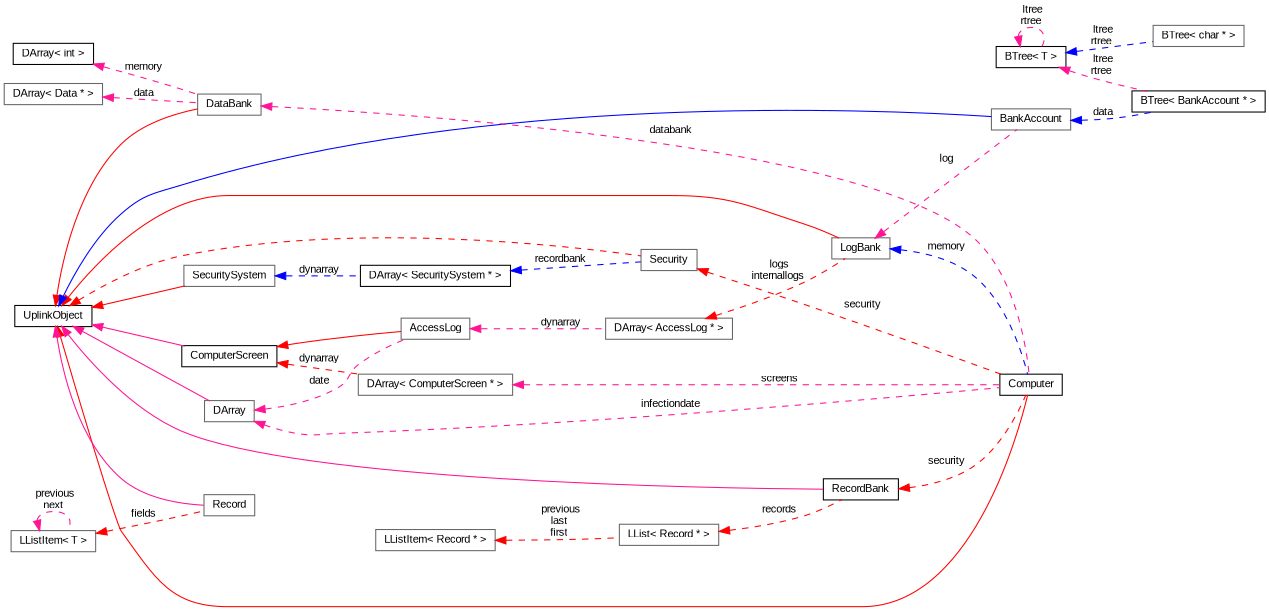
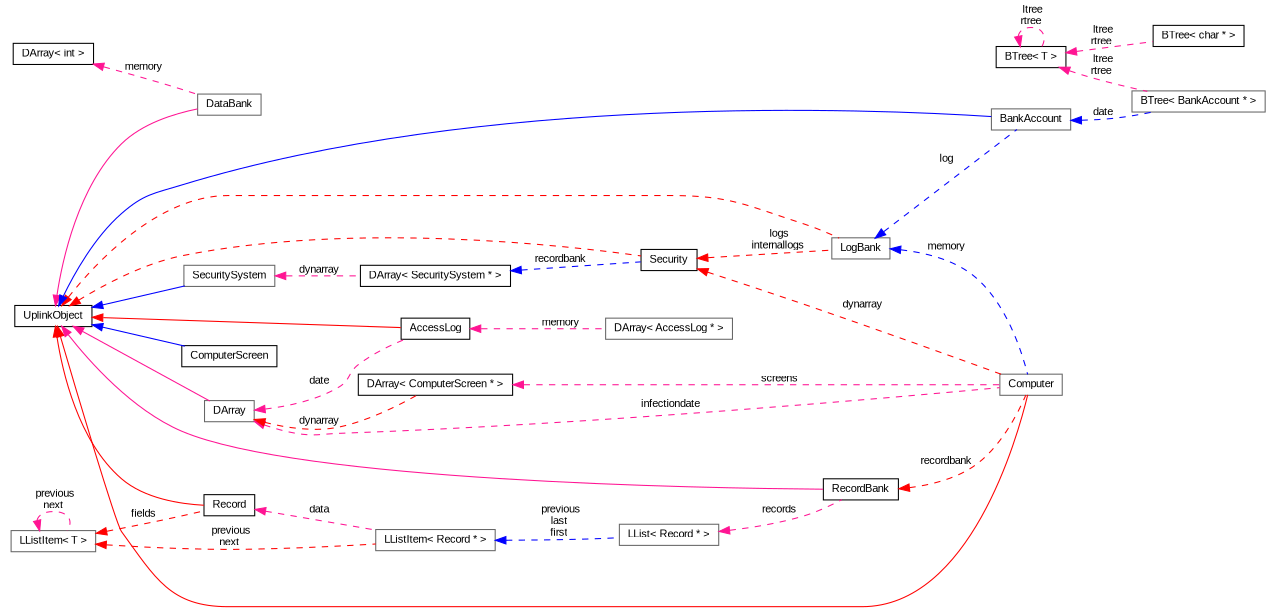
node "BTree< char * >": color gray40 -> black
edge "BTree< char * >" -> "BTree< T >": color blue -> deeppink
node "DArray< Data * >": removed
node "BTree< BankAccount * >": color black -> gray40
edge "BTree< BankAccount * >" -> "BankAccount": label " data" -> " date"
edge "Computer" -> "DataBank": removed, label "databank"
edge "DataBank" -> "UplinkObject": color red -> deeppink
edge "BankAccount" -> "LogBank": color deeppink -> blue
edge "LogBank" -> "UplinkObject": style solid -> dashed
node "Security": color gray40 -> black
edge "DArray< SecuritySystem * >" -> "SecuritySystem": color blue -> deeppink
edge "LogBank" -> "DArray< AccessLog * >": now "LogBank" -> "Security"
edge "SecuritySystem" -> "UplinkObject": color red -> blue
edge "Computer" -> "Security": label " security" -> " dynarray"
edge "DArray< AccessLog * >" -> "AccessLog": label " dynarray" -> " memory"
node "AccessLog": color gray40 -> black
edge "ComputerScreen" -> "UplinkObject": color deeppink -> blue
edge "AccessLog" -> "ComputerScreen": now "AccessLog" -> "UplinkObject"
edge "DArray< ComputerScreen * >" -> "ComputerScreen": now "DArray< ComputerScreen * >" -> "DArray"
node "DArray< ComputerScreen * >": color gray40 -> black
node "Computer": color black -> gray40
edge "Computer" -> "RecordBank": label " security" -> " recordbank"
edge "Record" -> "UplinkObject": color deeppink -> red
node "Record": color gray40 -> black
edge "RecordBank" -> "LList< Record * >": color red -> deeppink
edge "LListItem< Record * >" -> "Record": added, label "data"
edge "LList< Record * >" -> "LListItem< Record * >": color red -> blue
edge "LListItem< Record * >" -> "LListItem< T >": added, label "previous next"
